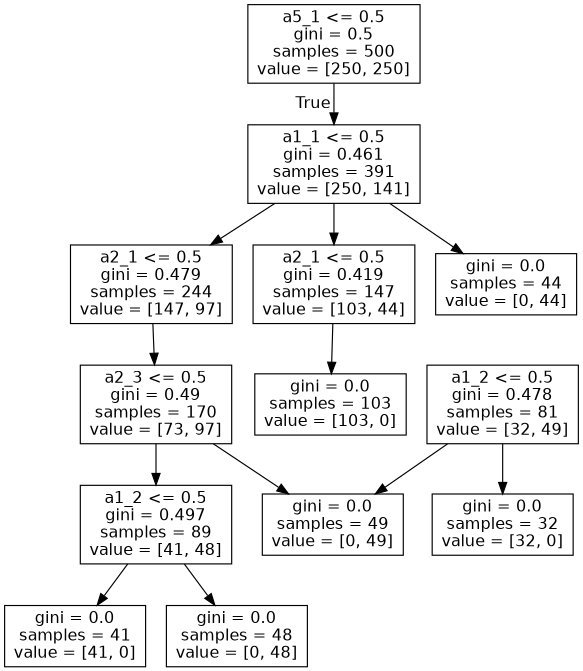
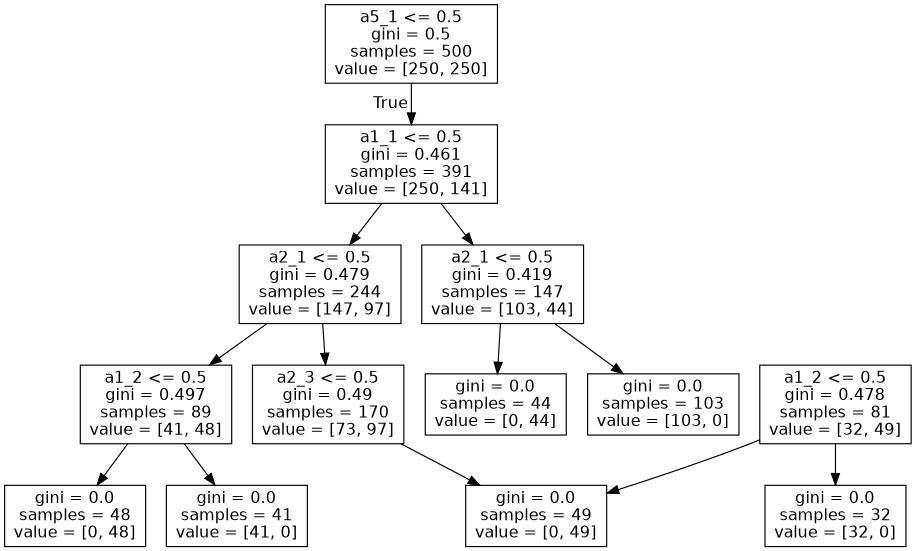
edge "a1_1 <= 0.5 gini = 0.461 samples = 391 value = [250, 141]" -> "gini = 0.0 samples = 44 value = [0, 44]": now "a2_1 <= 0.5 gini = 0.419 samples = 147 value = [103, 44]" -> "gini = 0.0 samples = 44 value = [0, 44]"
edge "a2_3 <= 0.5 gini = 0.49 samples = 170 value = [73, 97]" -> "a1_2 <= 0.5 gini = 0.497 samples = 89 value = [41, 48]": now "a2_1 <= 0.5 gini = 0.479 samples = 244 value = [147, 97]" -> "a1_2 <= 0.5 gini = 0.497 samples = 89 value = [41, 48]"
